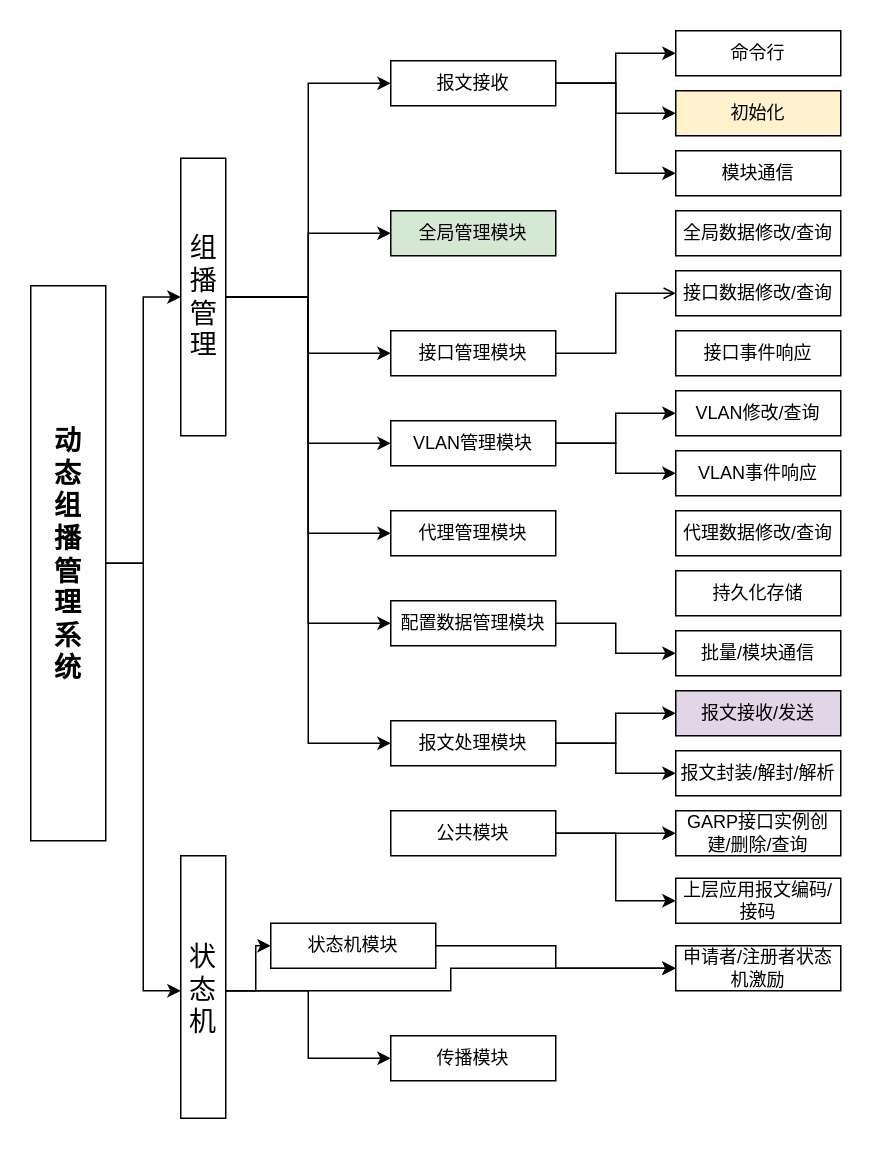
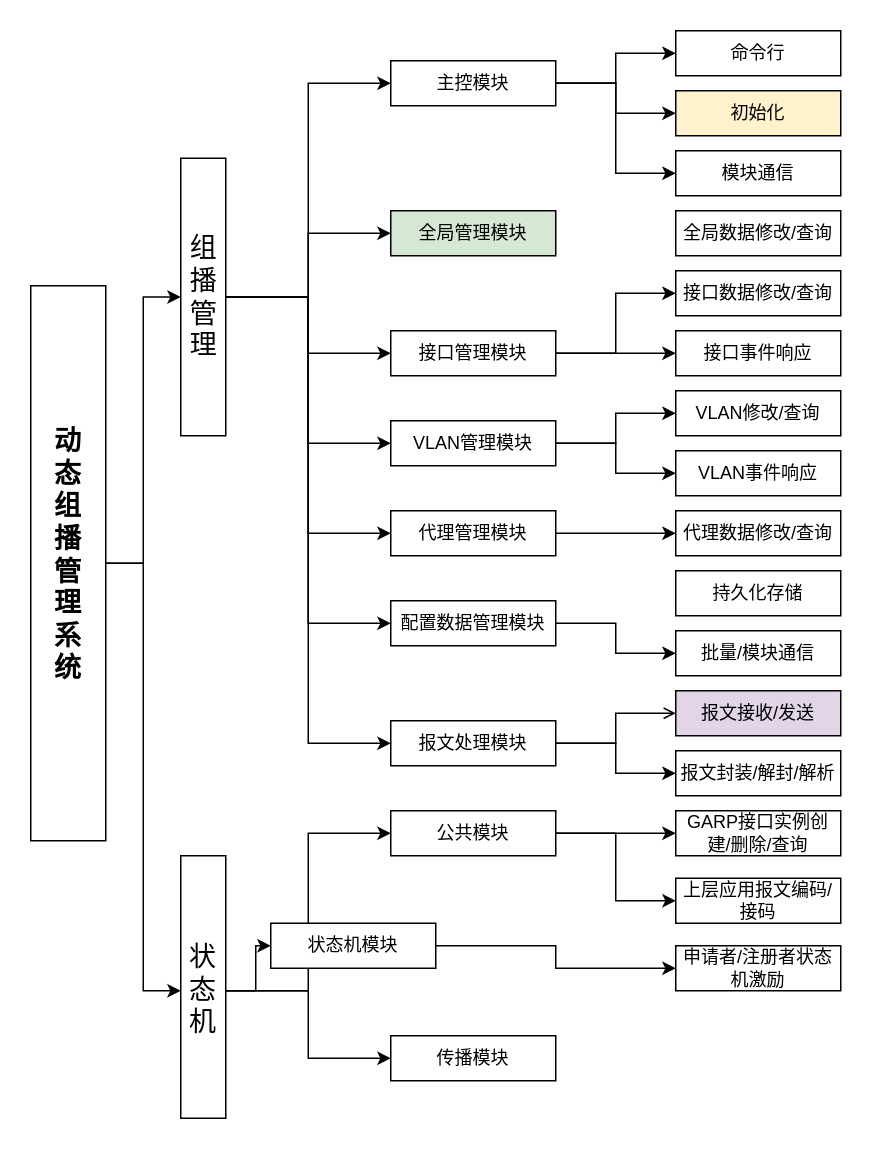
node "报文接收": label "报文接收" -> "主控模块"
edge "接口管理模块" -> "接口数据修改/查询": arrowhead open -> classic
edge "接口管理模块" -> "接口事件响应": added
edge "代理管理模块" -> "代理数据修改/查询": added
edge "报文处理模块" -> "报文接收/发送": arrowhead classic -> open
edge "状态机" -> "申请者/注册者状态机激励": now "状态机" -> "公共模块"
